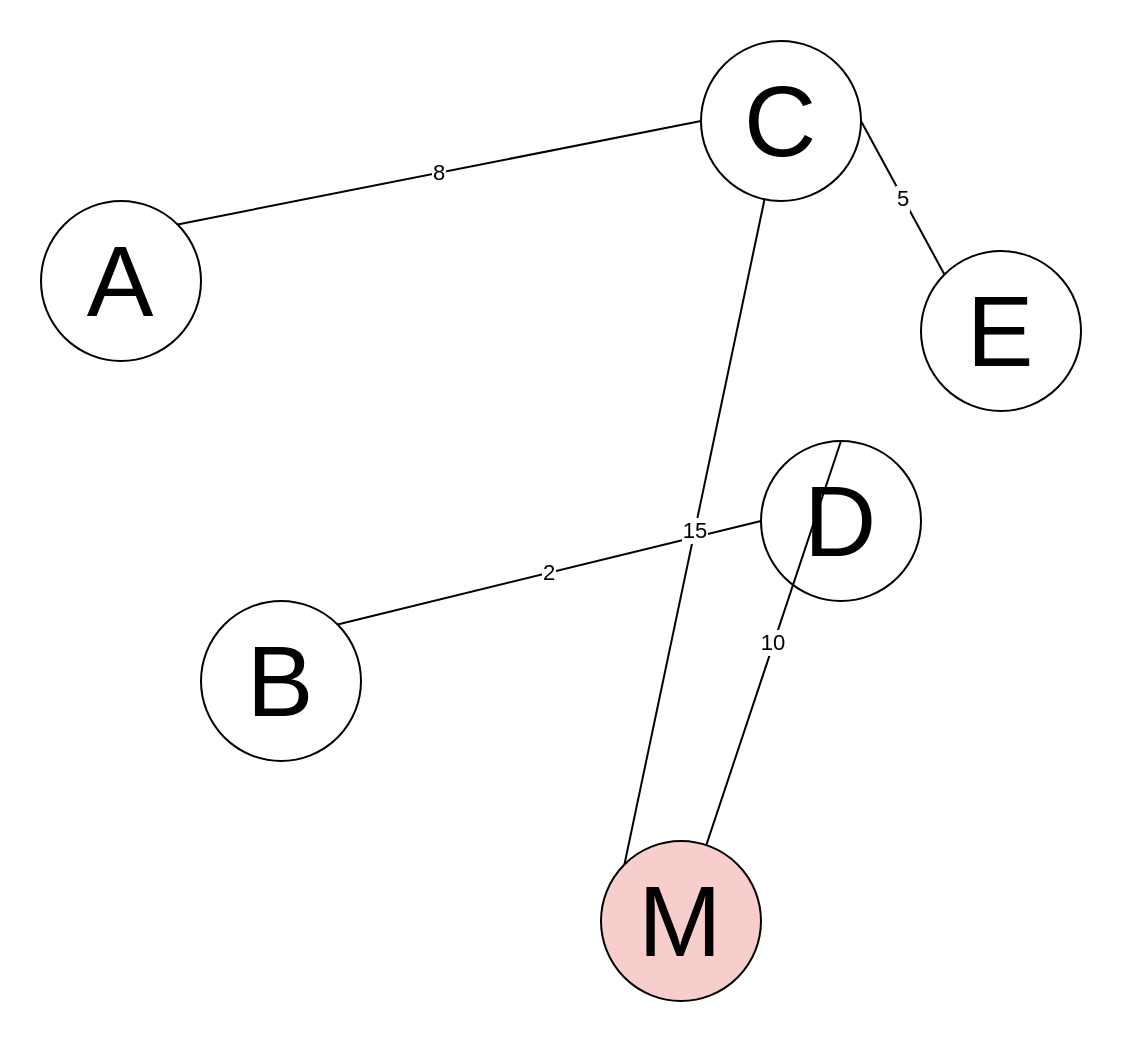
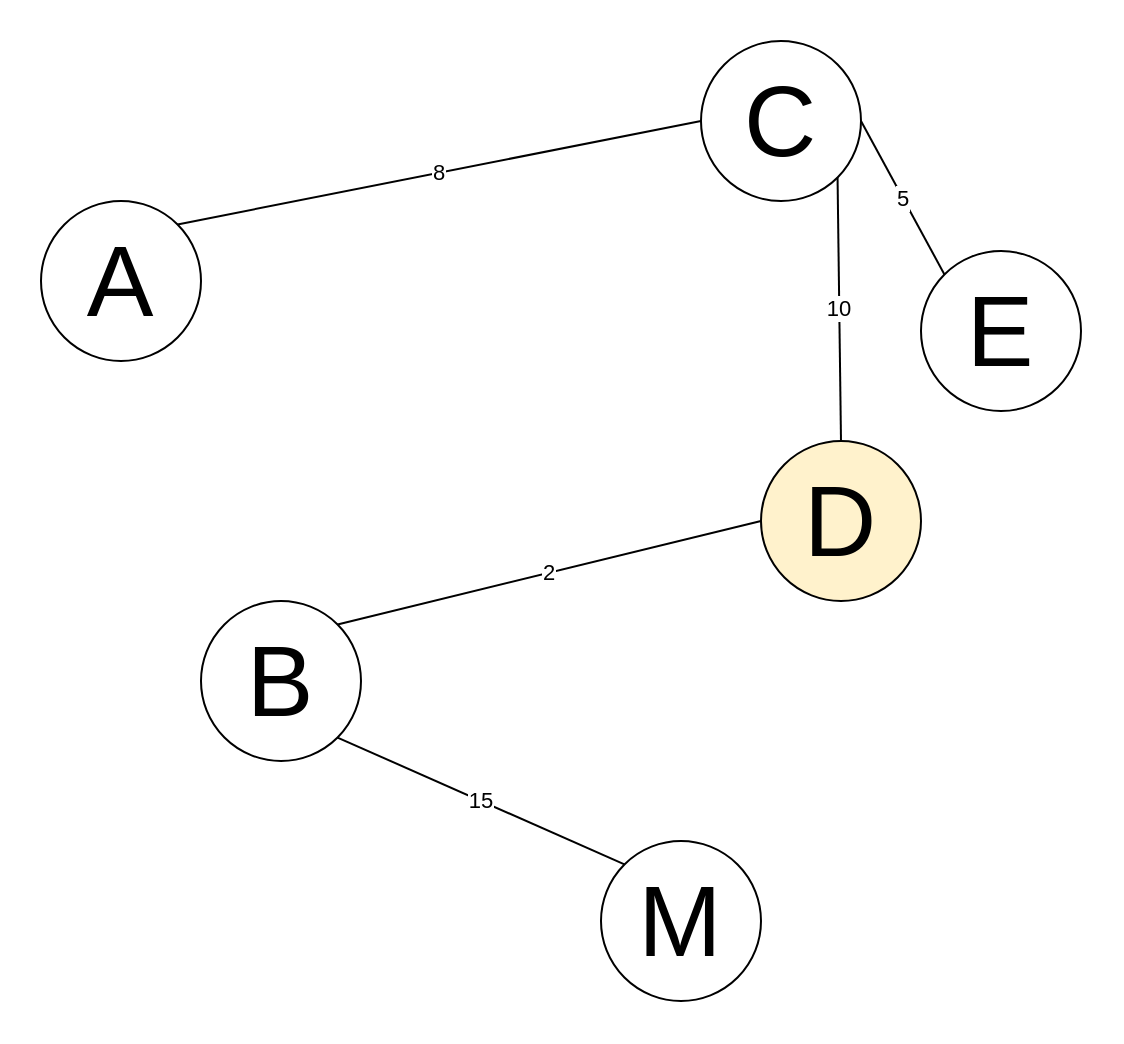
edge "C" -- "M": now "B" -- "M"
node "D": fillcolor #ffffff -> #fff2cc
edge "D" -- "M": now "D" -- "C"
node "M": fillcolor #f8cecc -> #ffffff
